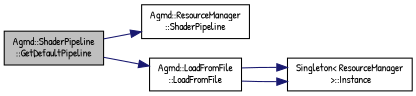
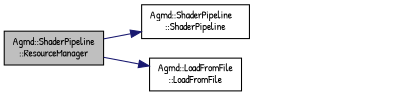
node "Agmd::ResourceManager ::ShaderPipeline": label "Agmd::ResourceManager ::ShaderPipeline" -> "Agmd::ShaderPipeline ::ShaderPipeline"
node "Agmd::ShaderPipeline ::GetDefaultPipeline": label "Agmd::ShaderPipeline ::GetDefaultPipeline" -> "Agmd::ShaderPipeline ::ResourceManager"
node "Singleton< ResourceManager >::Instance": removed
